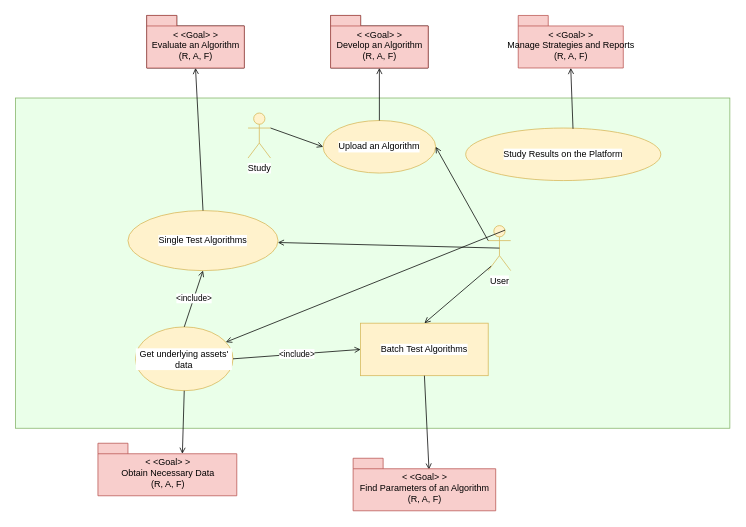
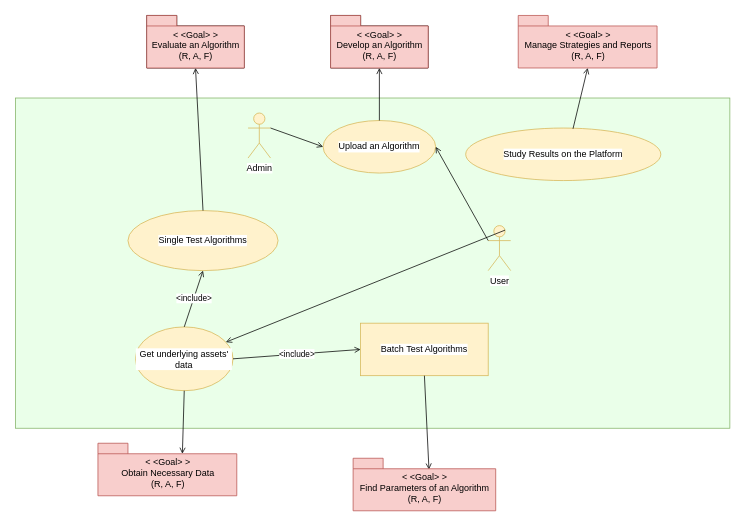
node "< <Goal> > Manage Strategies and Reports (R, A, F)": size 105x53 -> 139x53
node "Study": label "Study" -> "Admin"
edge "User" -> "Single Test Algorithms": removed
edge "User" -> "Batch Test Algorithms": removed
